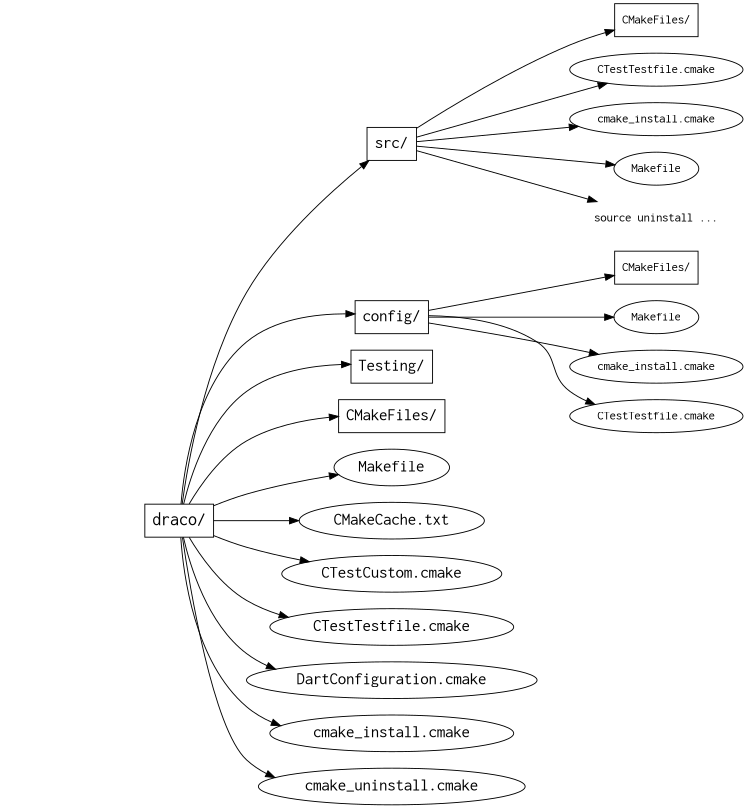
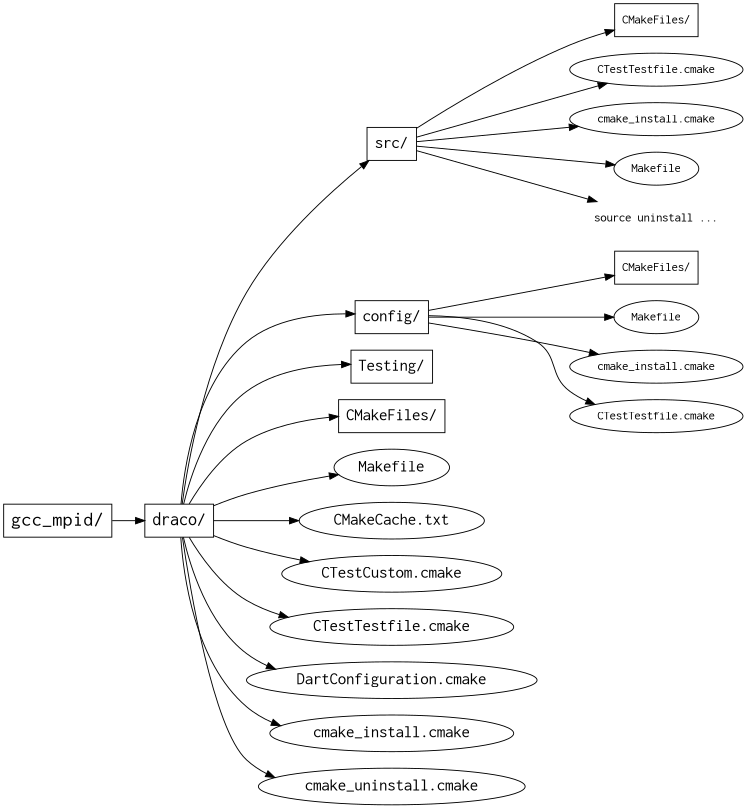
node "gcc_mpid/": added
